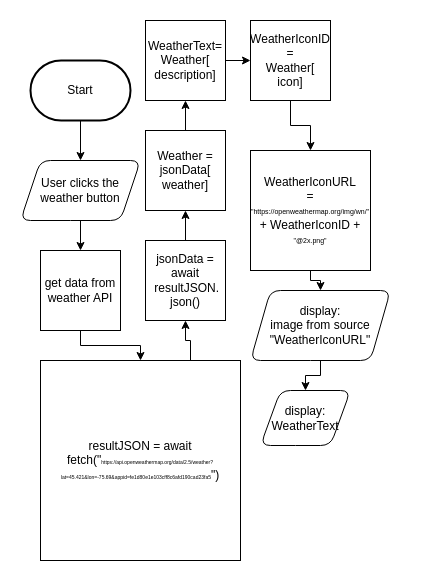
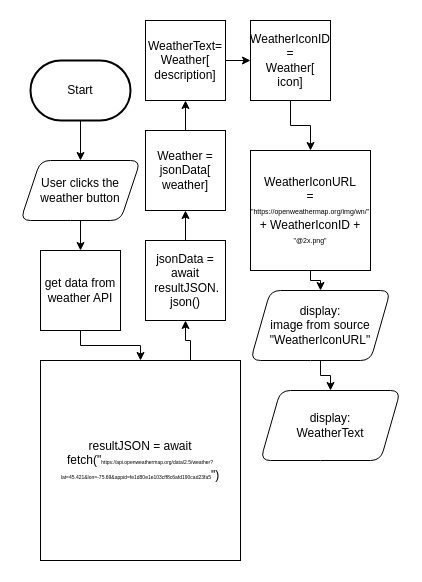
node "display: WeatherText": size 90x55 -> 140x70
